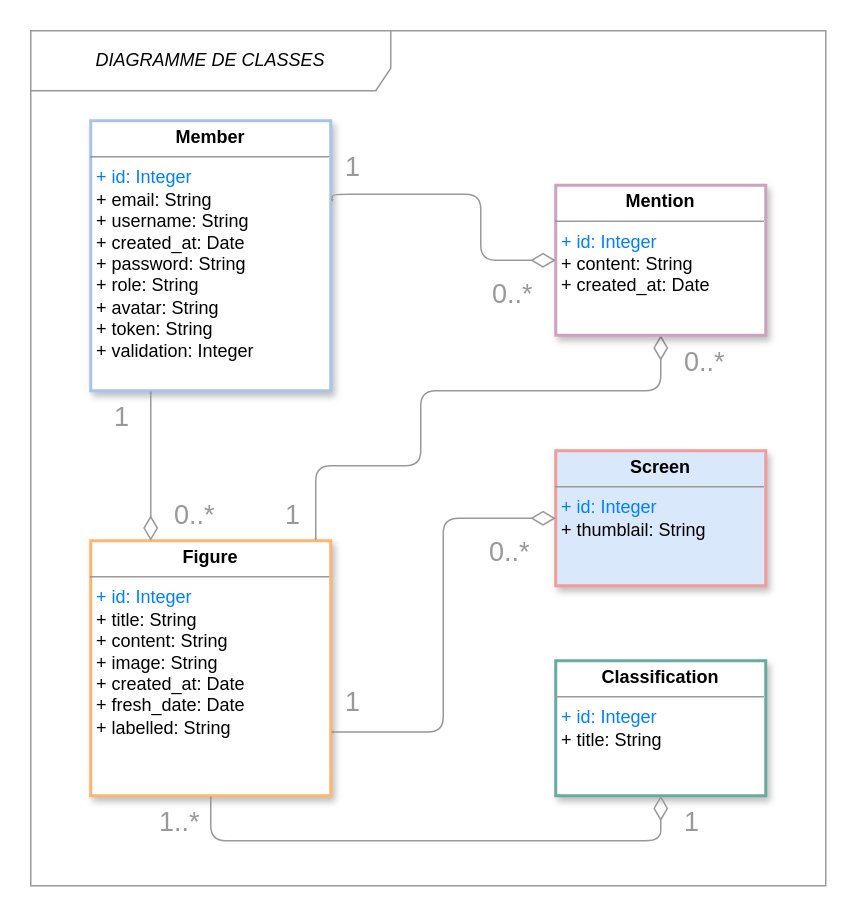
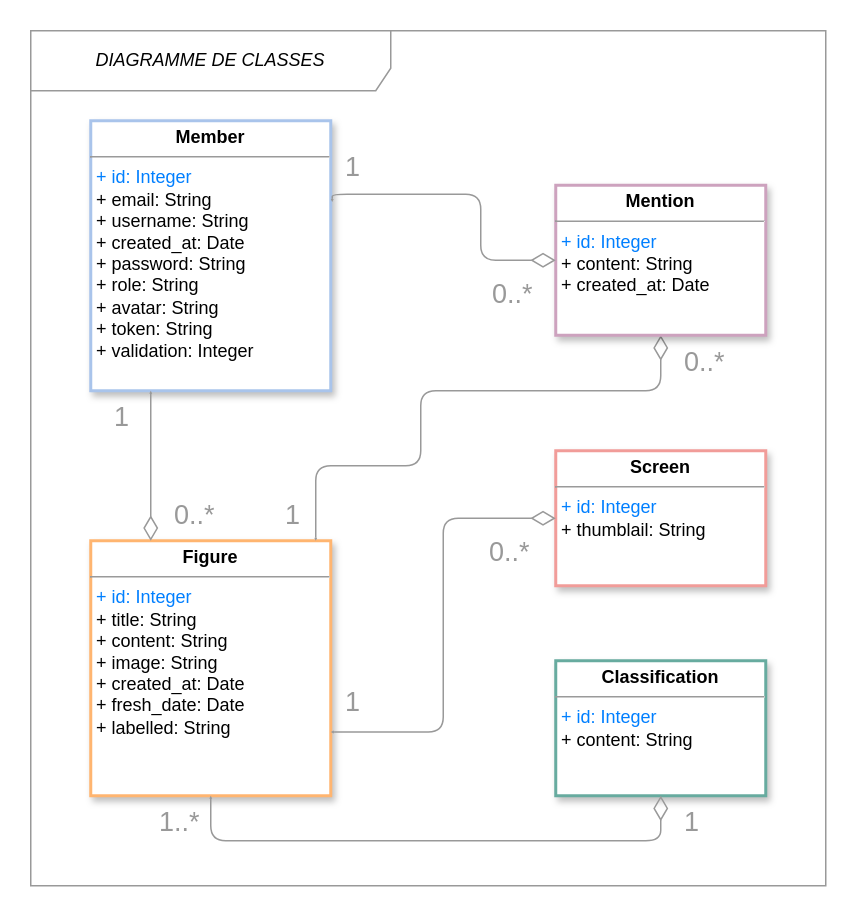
node "Screen + id: Integer + thumblail: String": fillcolor #dae8fc -> #ffffff
node "Classification + id: Integer + title: String": label "Classification + id: Integer + title: String" -> "Classification + id: Integer + content: String"
